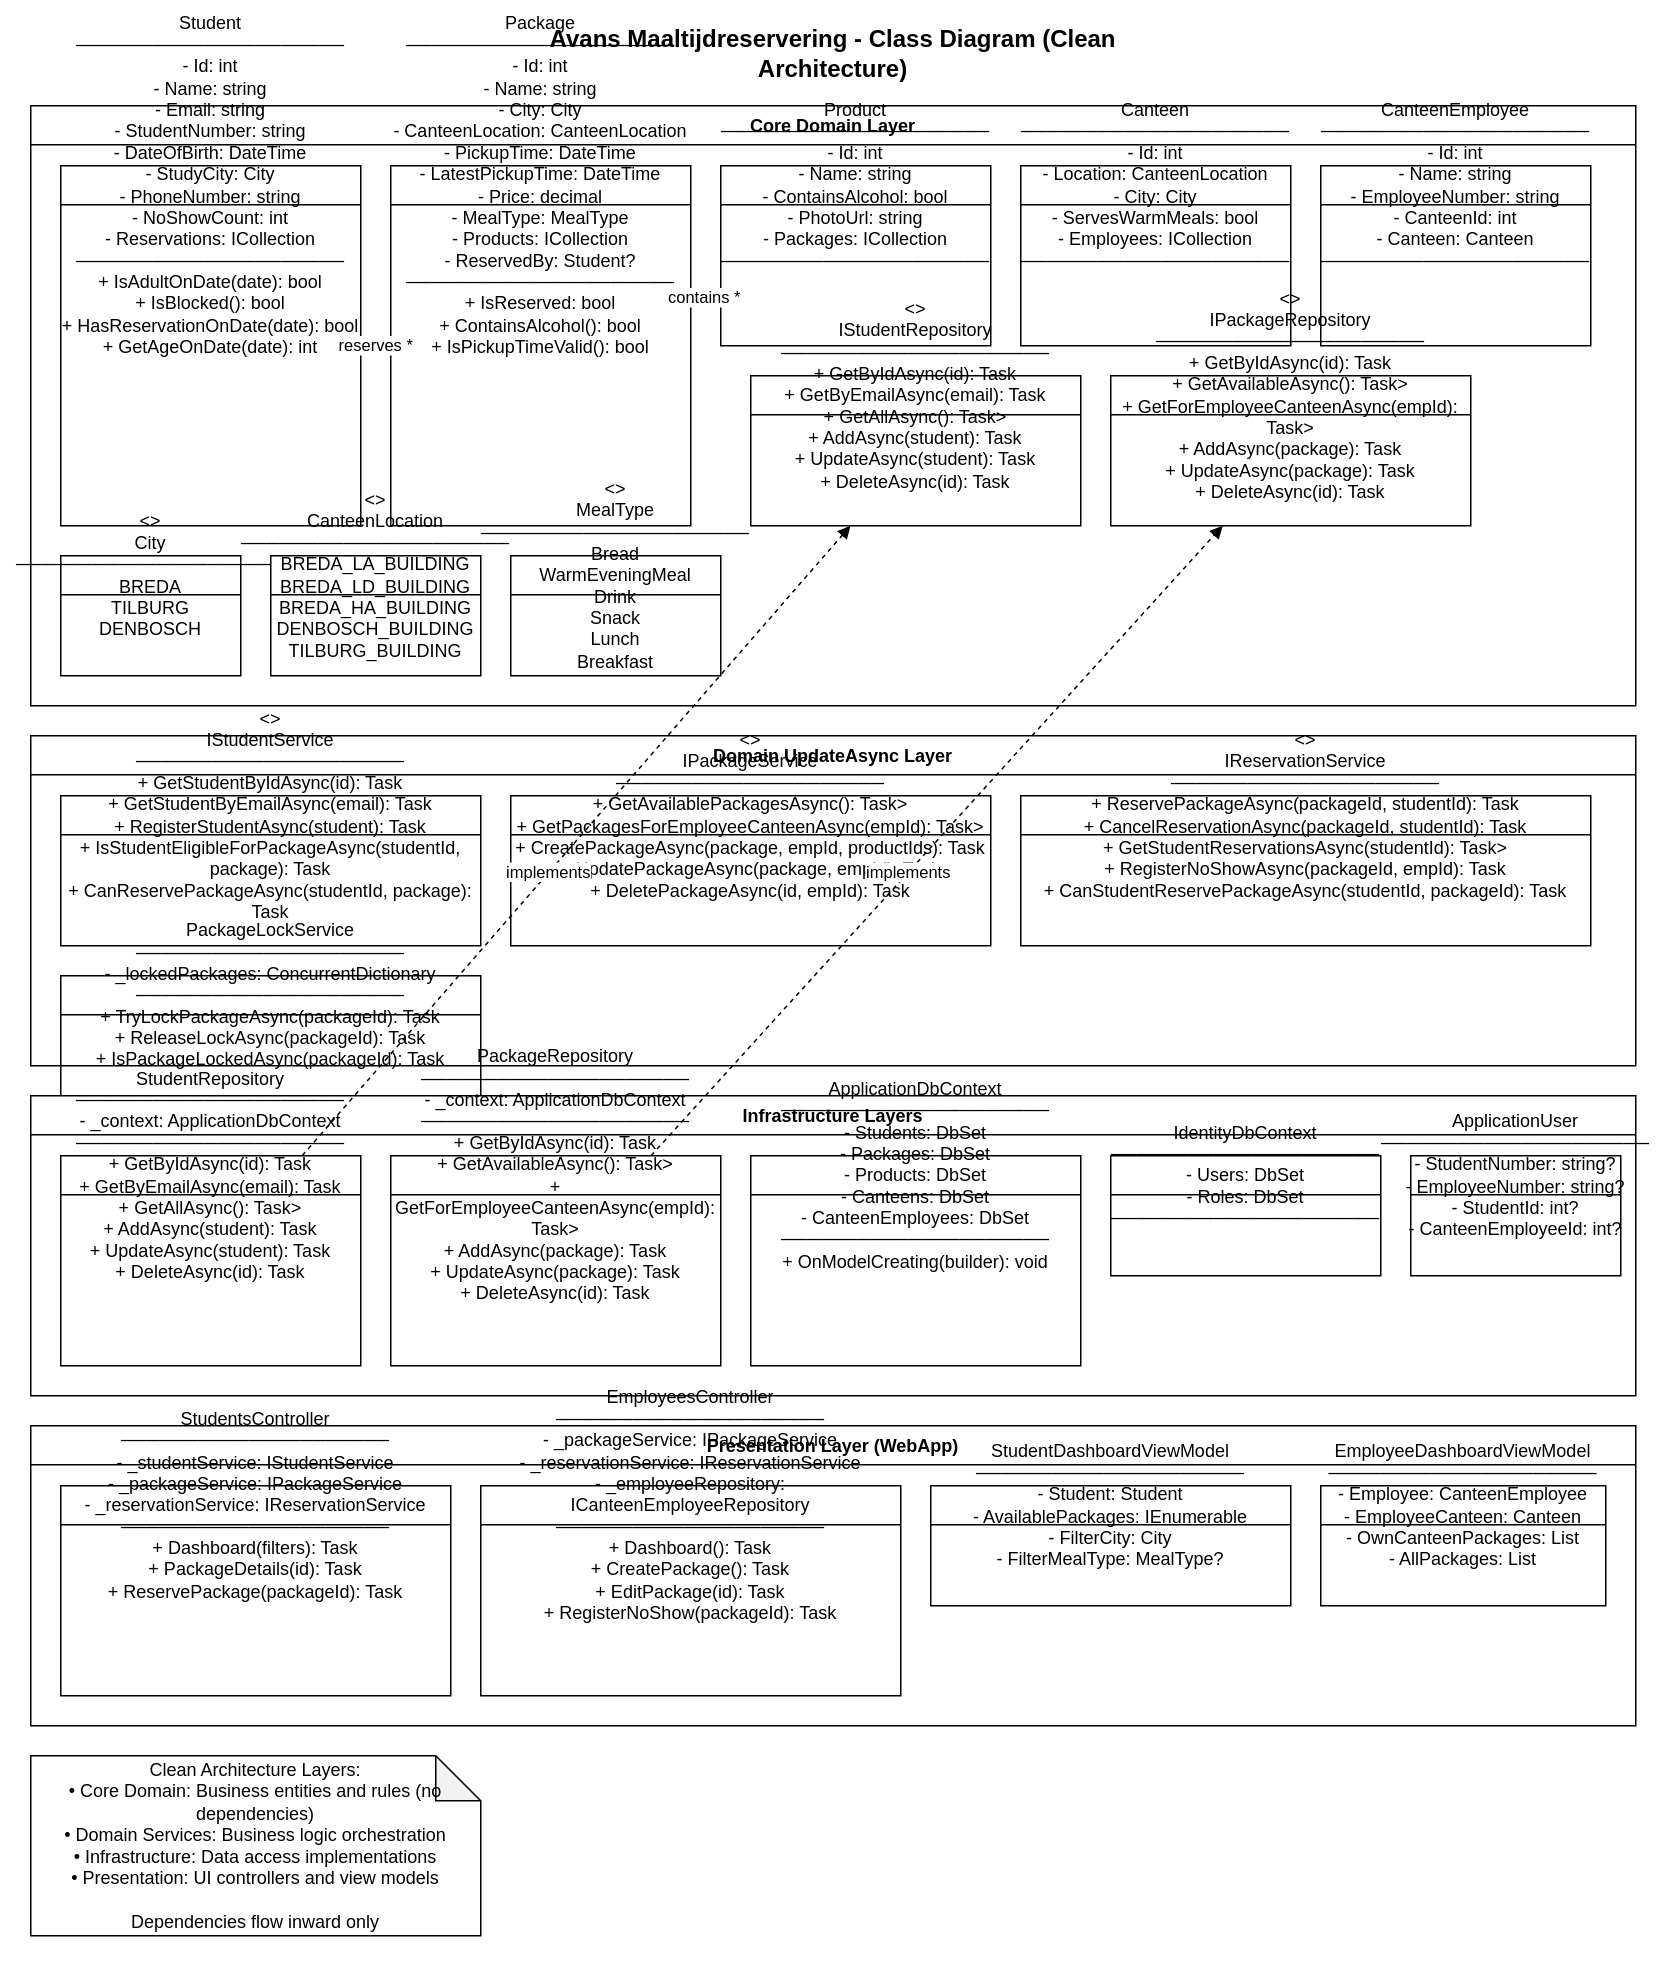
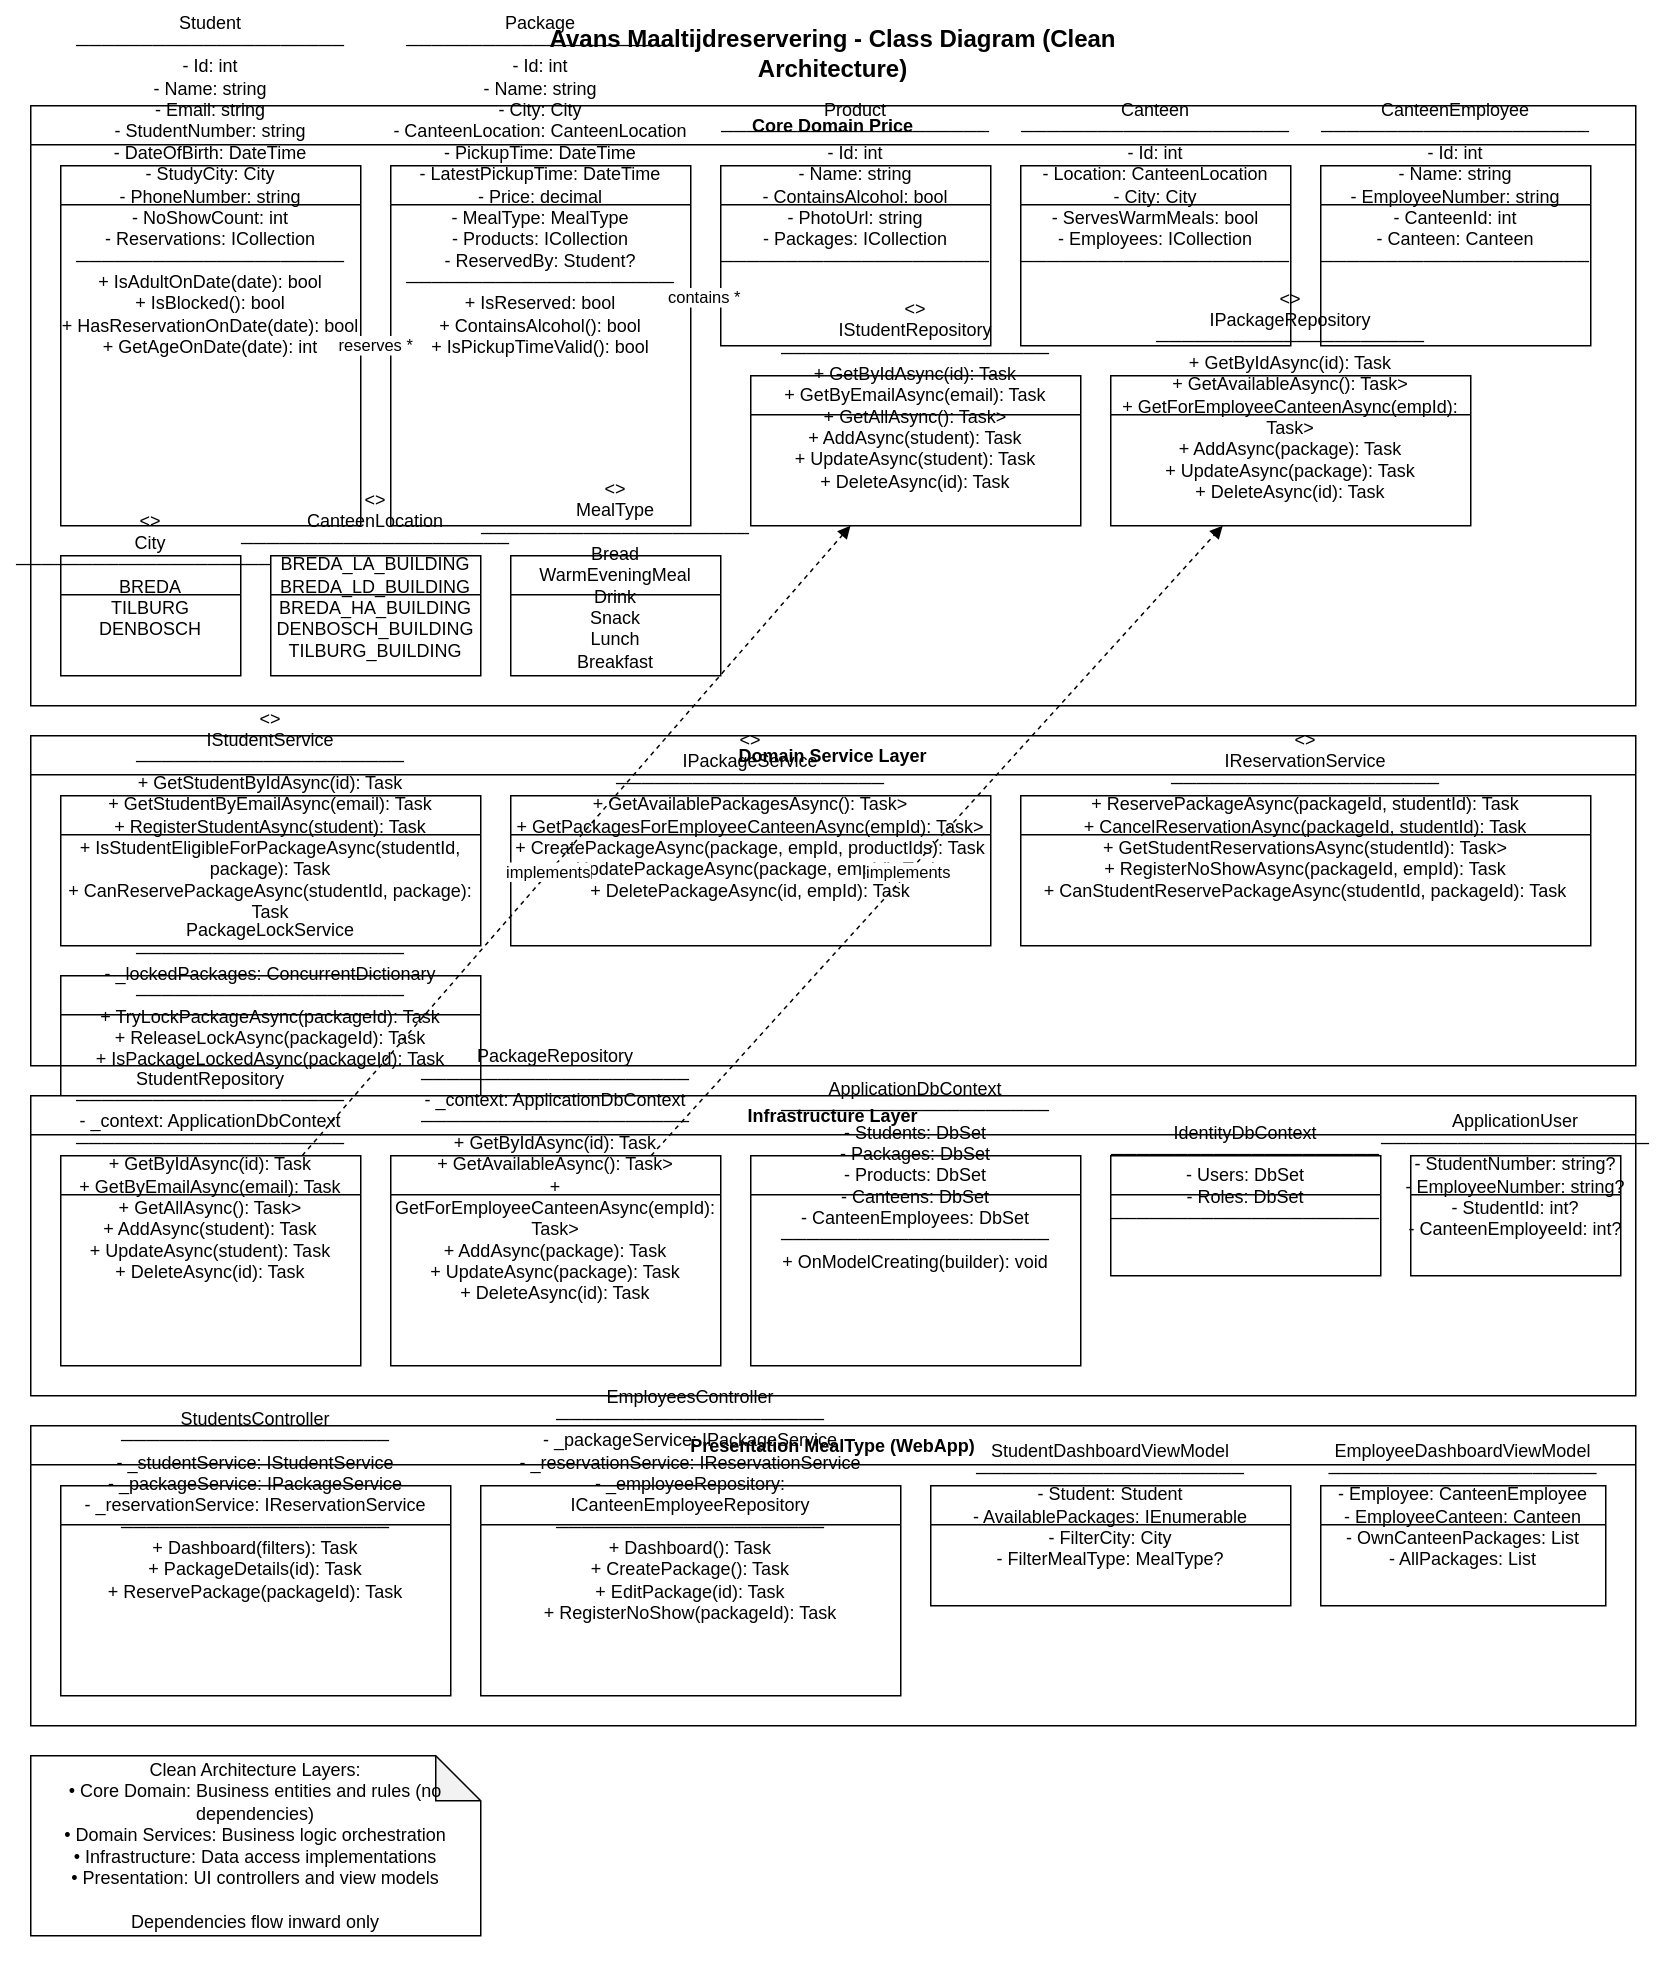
node "Core Domain Layer": label "Core Domain Layer" -> "Core Domain Price"
node "Domain UpdateAsync Layer": label "Domain UpdateAsync Layer" -> "Domain Service Layer"
node "Infrastructure Layers": label "Infrastructure Layers" -> "Infrastructure Layer"
node "Presentation Layer (WebApp)": label "Presentation Layer (WebApp)" -> "Presentation MealType (WebApp)"
